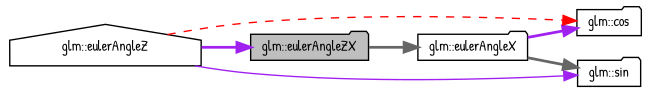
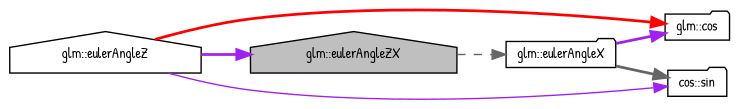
edge "glm::eulerAngleZ" -> "glm::cos": style dashed -> bold
node "glm::eulerAngleZX": shape folder -> house
edge "glm::eulerAngleZX" -> "glm::eulerAngleX": style bold -> dashed
node "glm::sin": label "glm::sin" -> "cos::sin"
